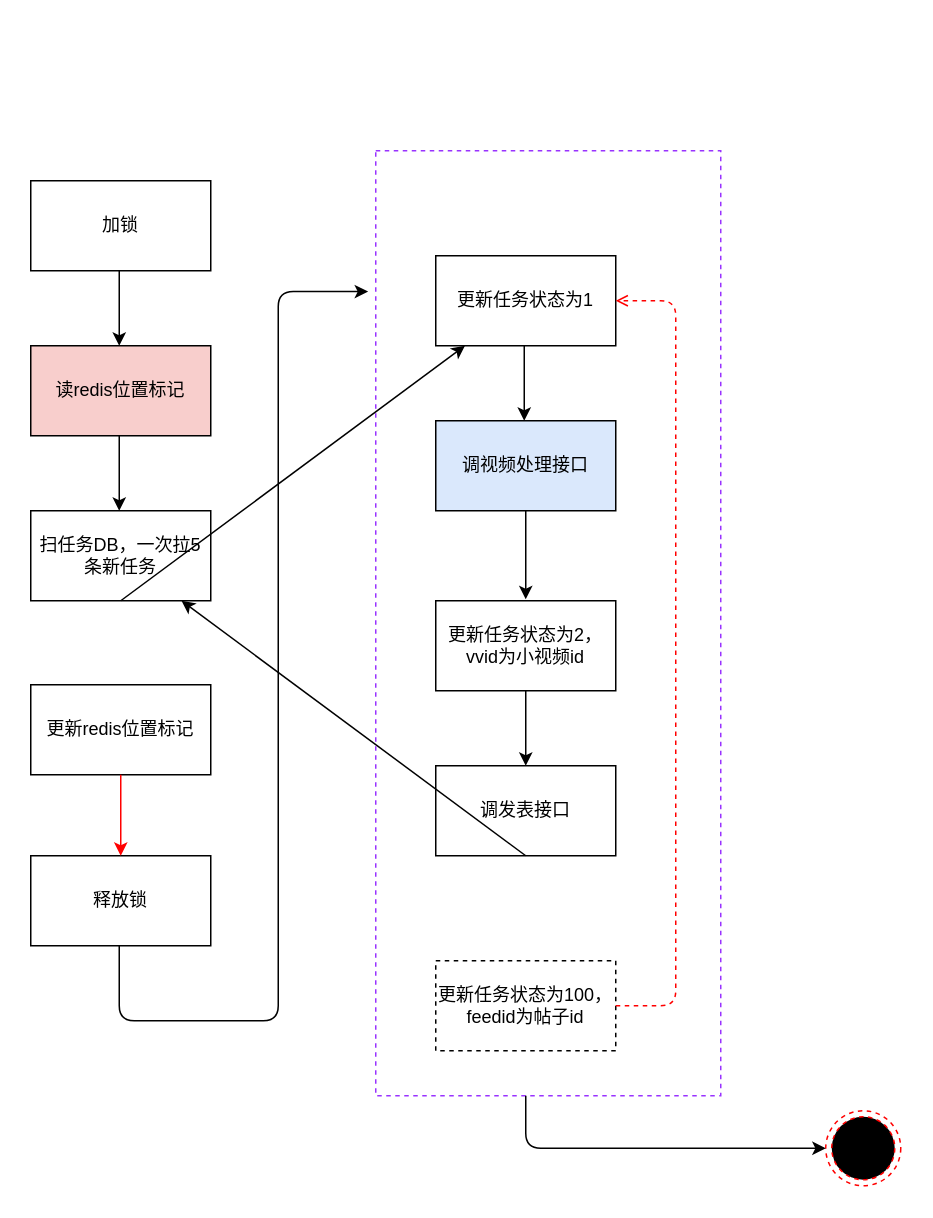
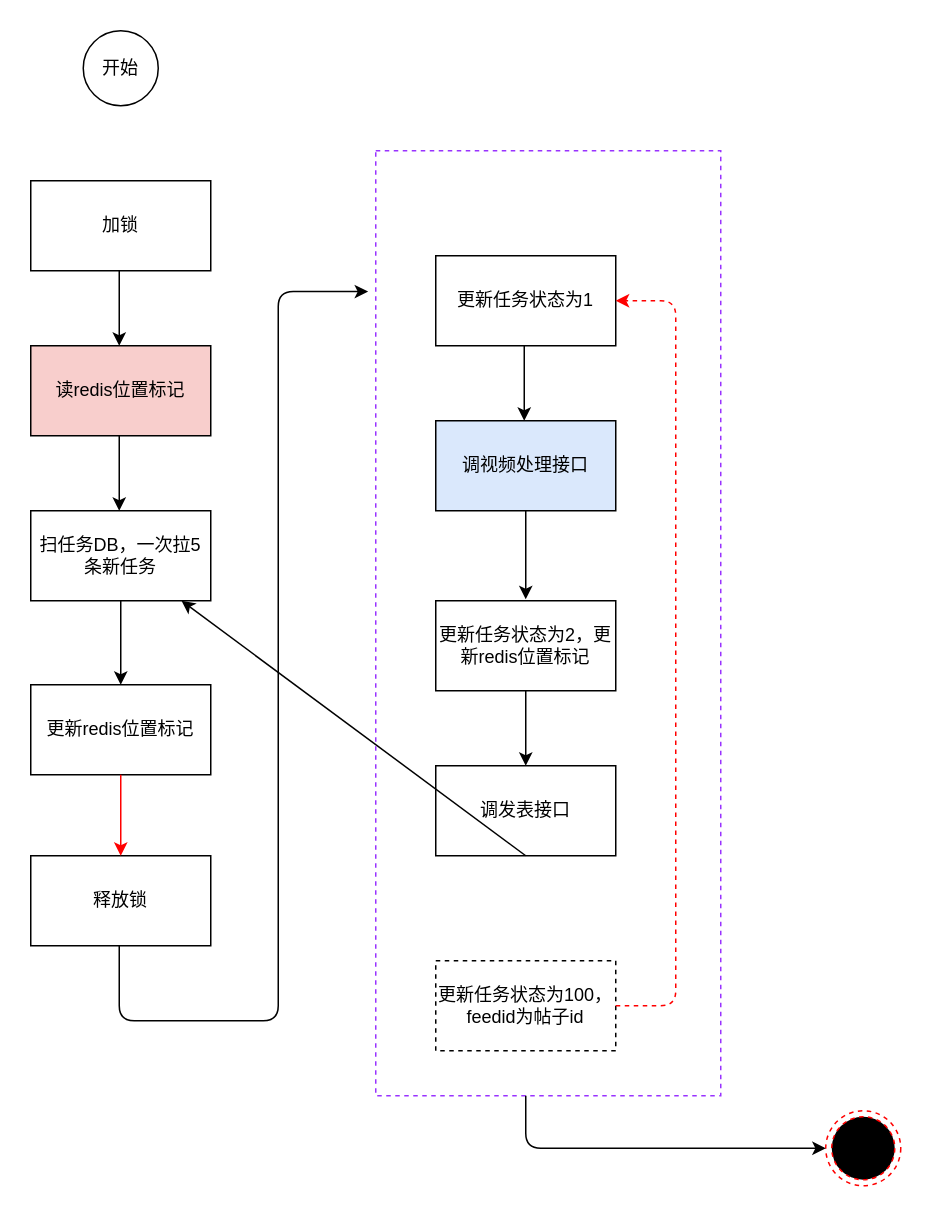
node "开始": added
edge "更新任务状态为100，feedid为帖子id" -> "更新任务状态为1": arrowhead open -> classic
edge "扫任务DB，一次拉5条新任务" -> "更新任务状态为1": now "扫任务DB，一次拉5条新任务" -> "更新redis位置标记"
node "更新任务状态为2，vvid为小视频id": label "更新任务状态为2，vvid为小视频id" -> "更新任务状态为2，更新redis位置标记"
